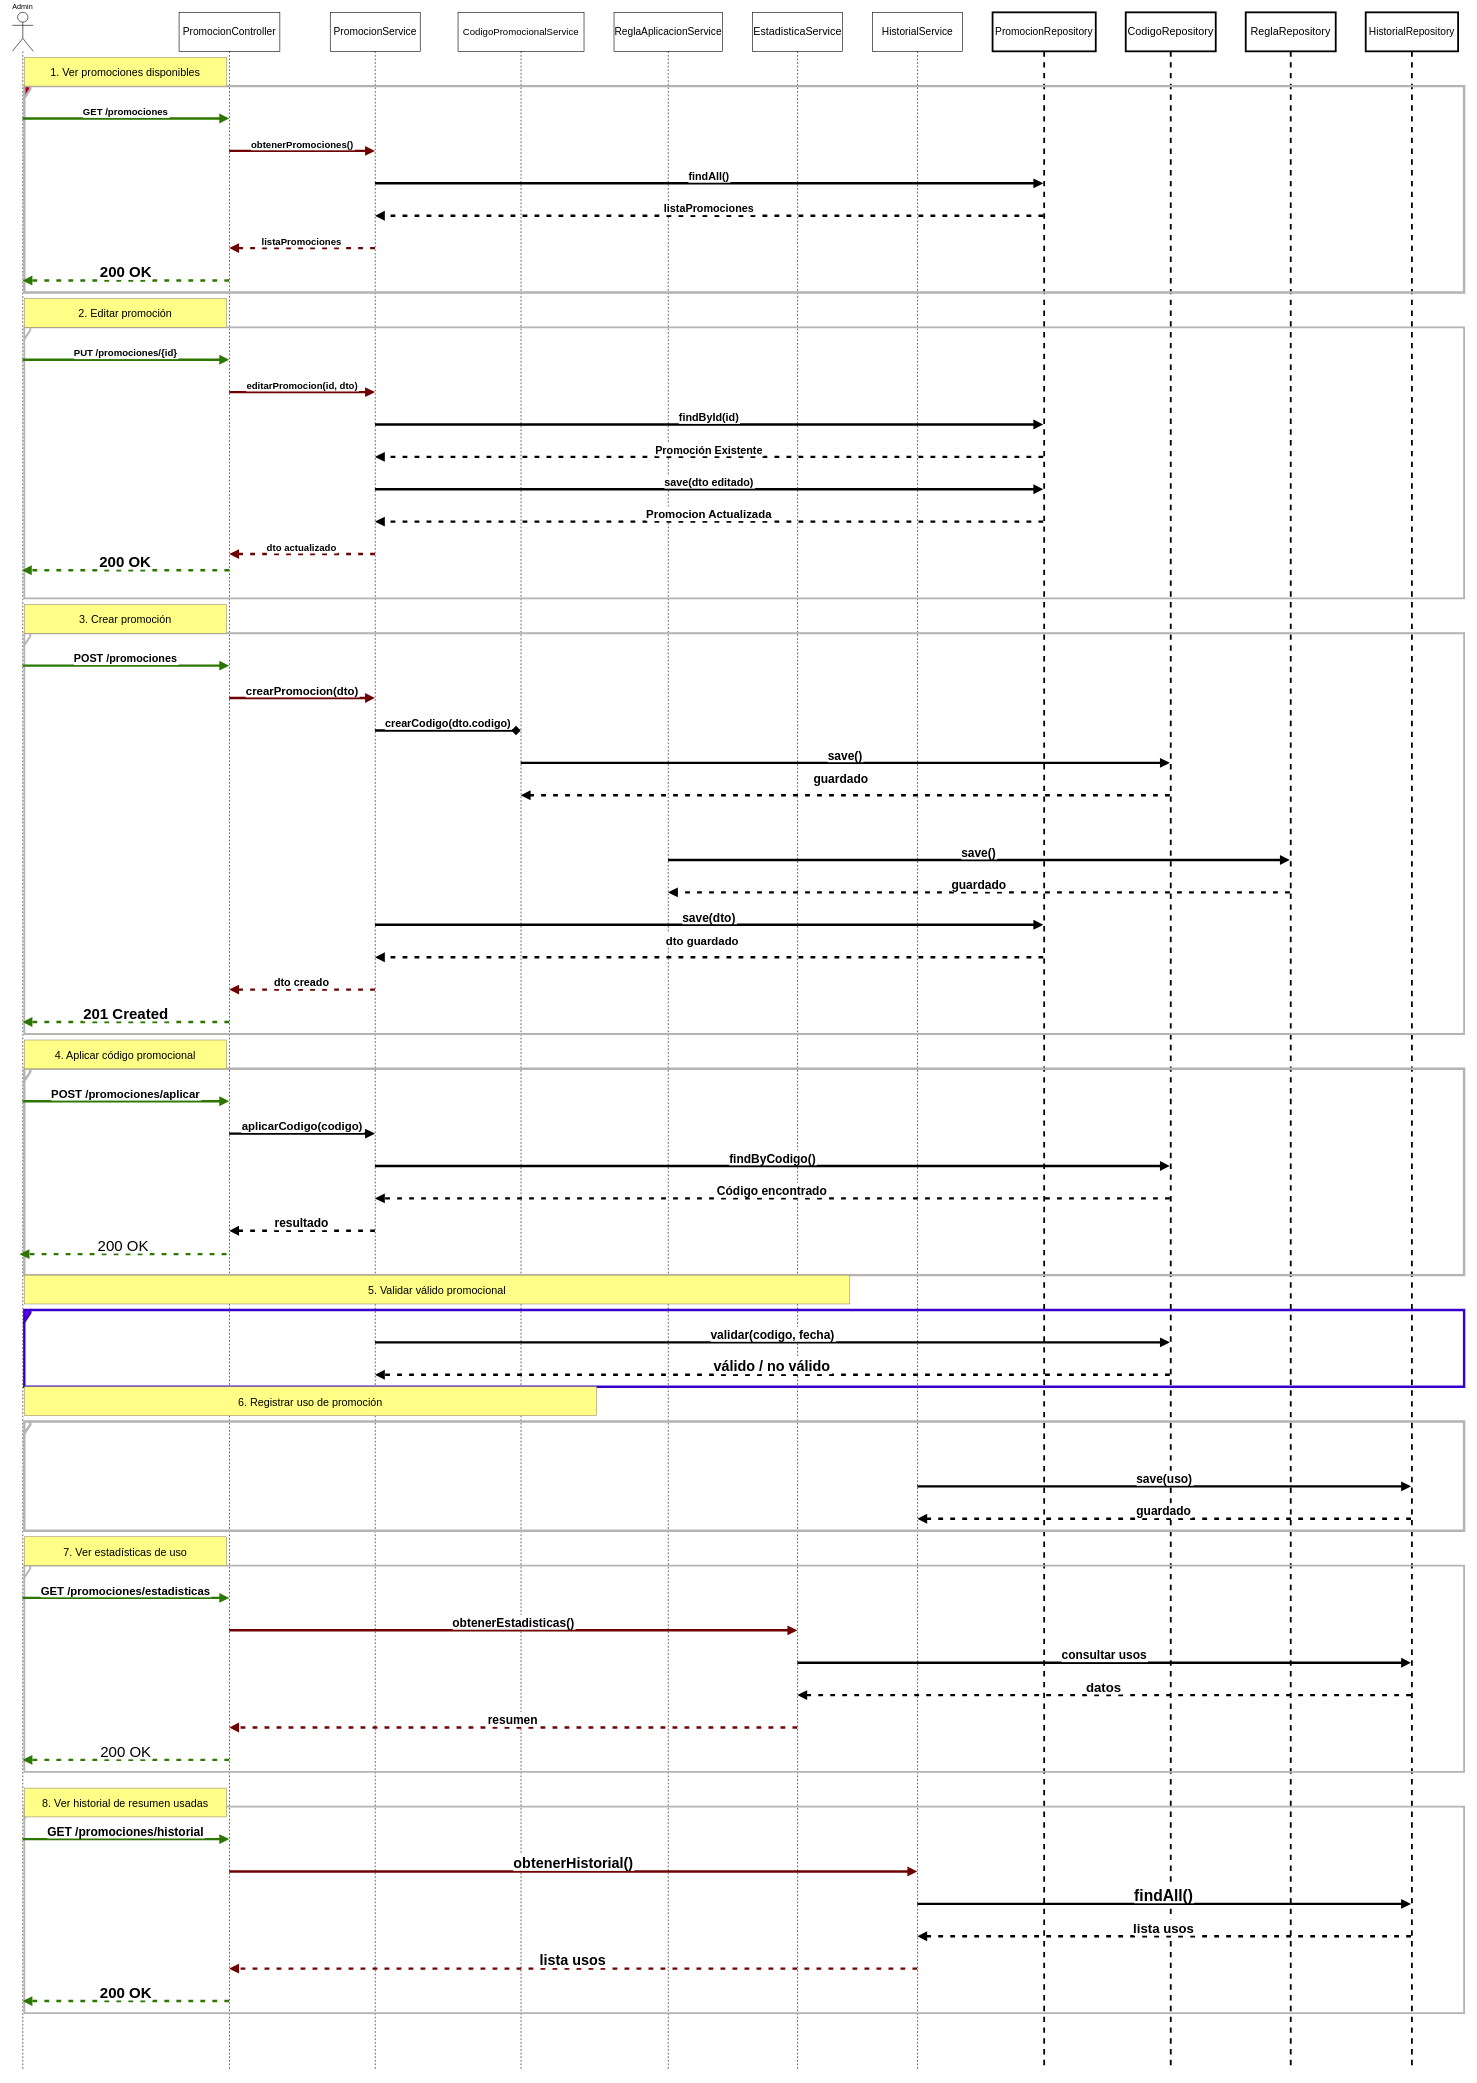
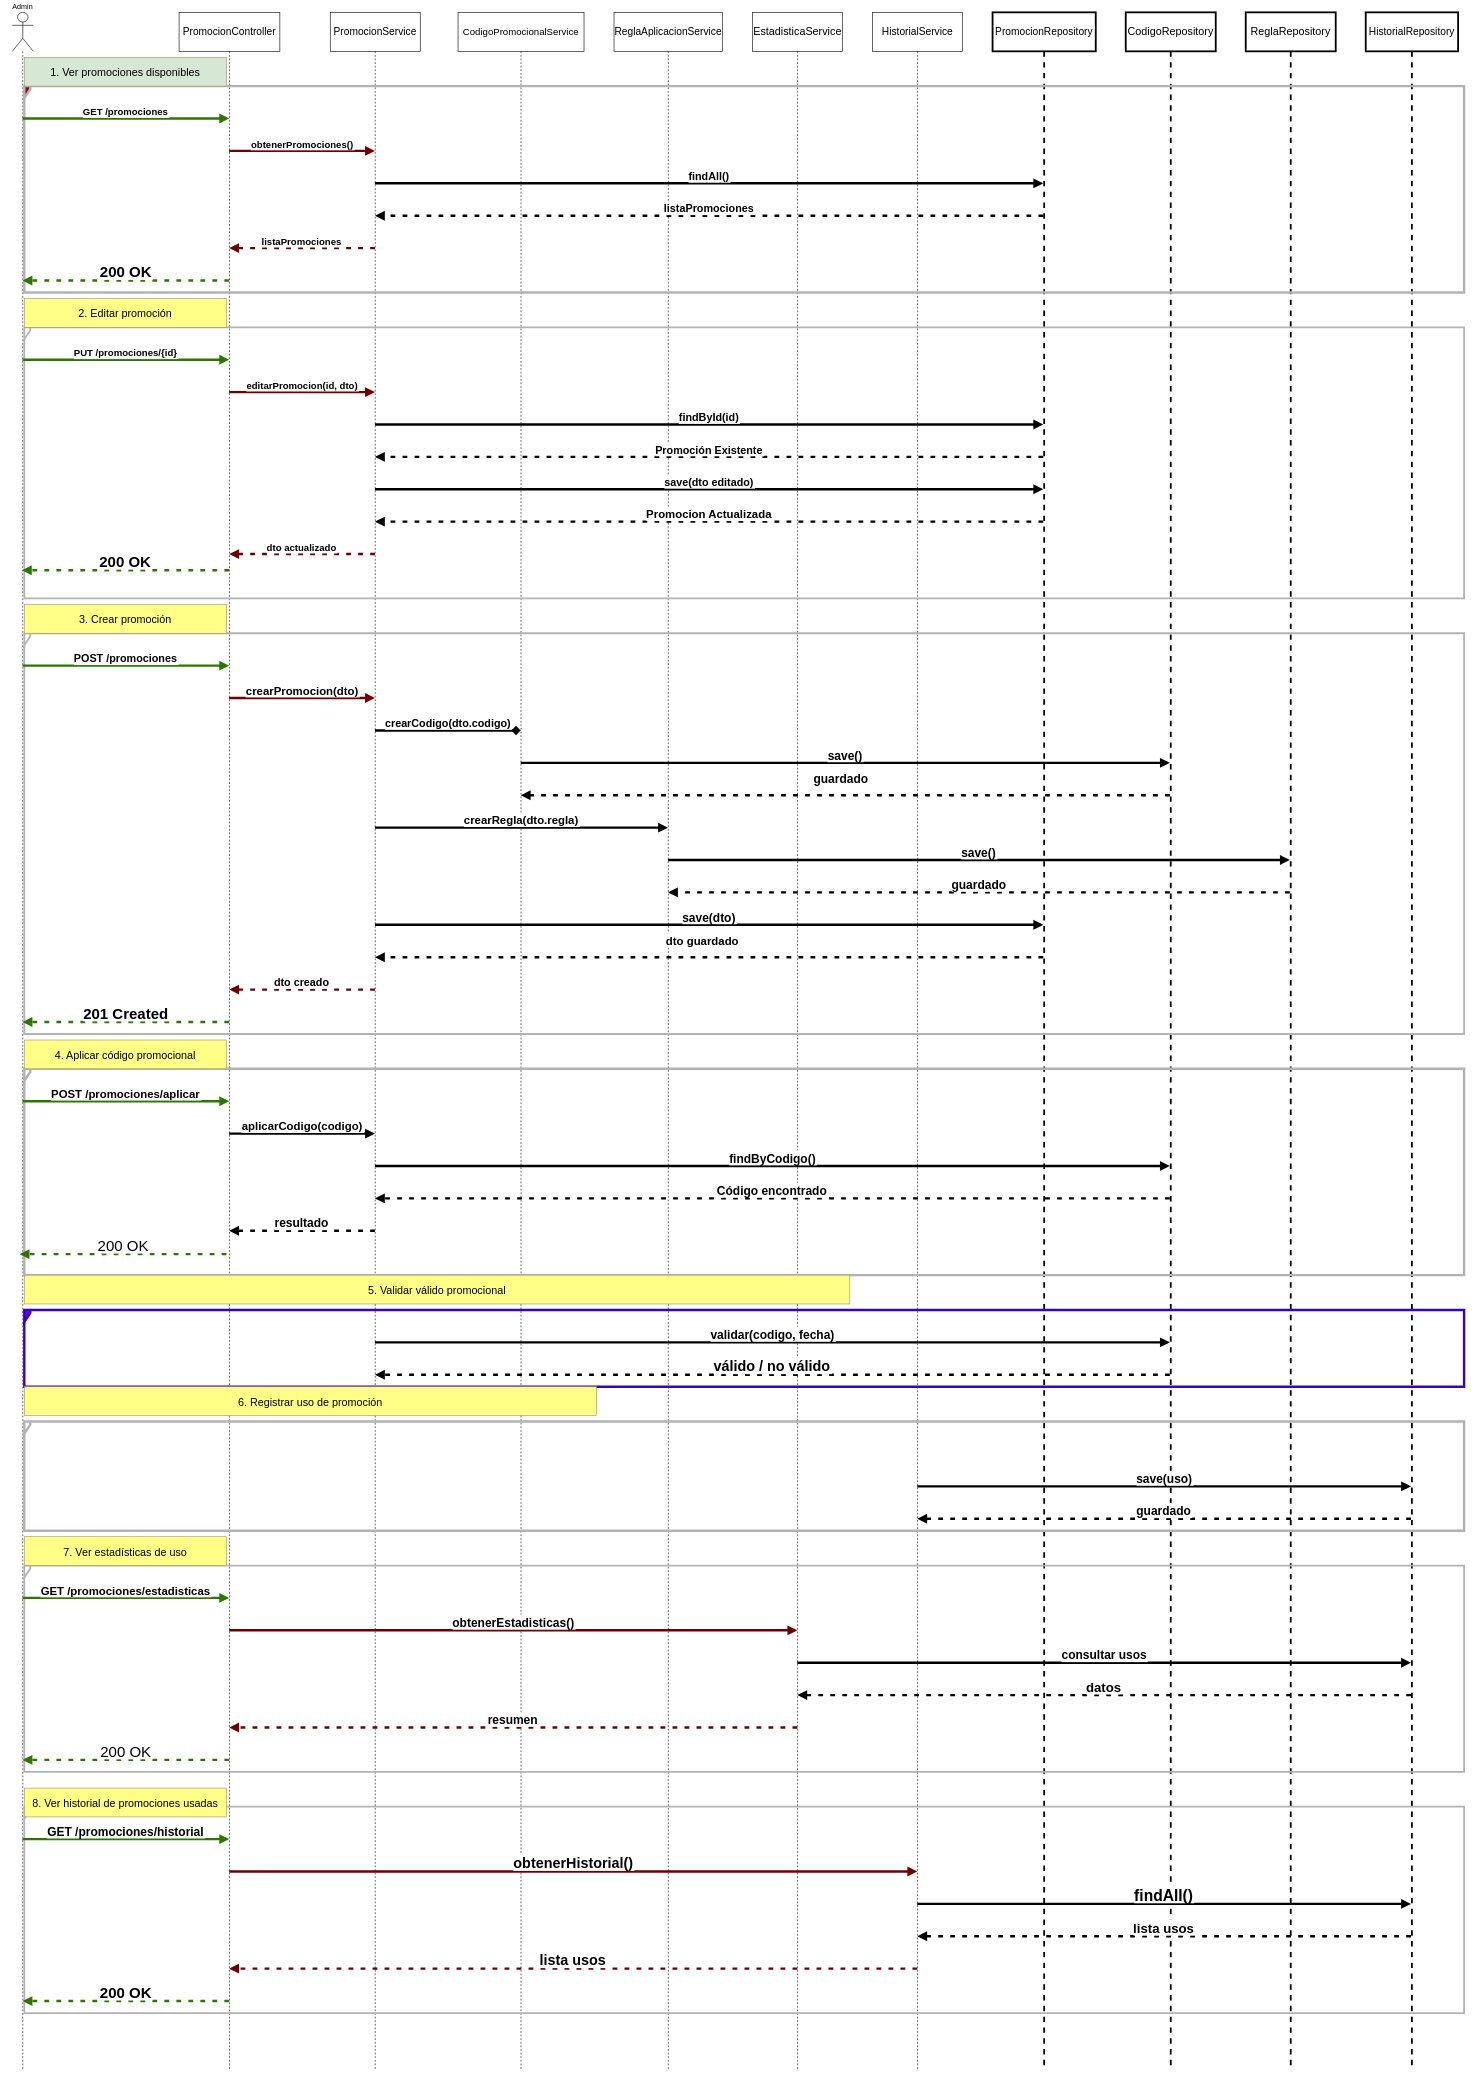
node "1. Ver promociones disponibles": fillcolor #ffff88 -> #d5e8d4
edge "PromocionService" -> "ReglaAplicacionService": added, label "crearRegla(dto.regla)"
node "8. Ver historial de resumen usadas": label "8. Ver historial de resumen usadas" -> "8. Ver historial de promociones usadas"
